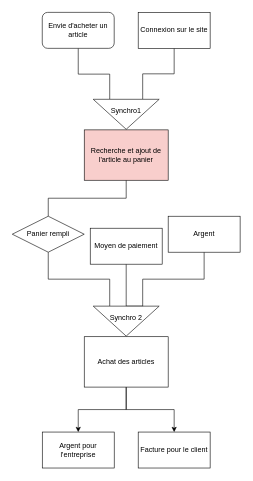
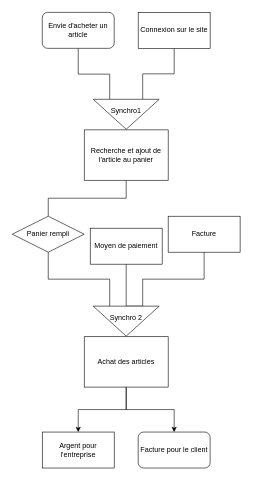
node "Recherche et ajout de l'article au panier": fillcolor #f8cecc -> #ffffff
node "Argent": label "Argent" -> "Facture"
node "Facture pour le client": shape rectangle -> rounded rectangle
